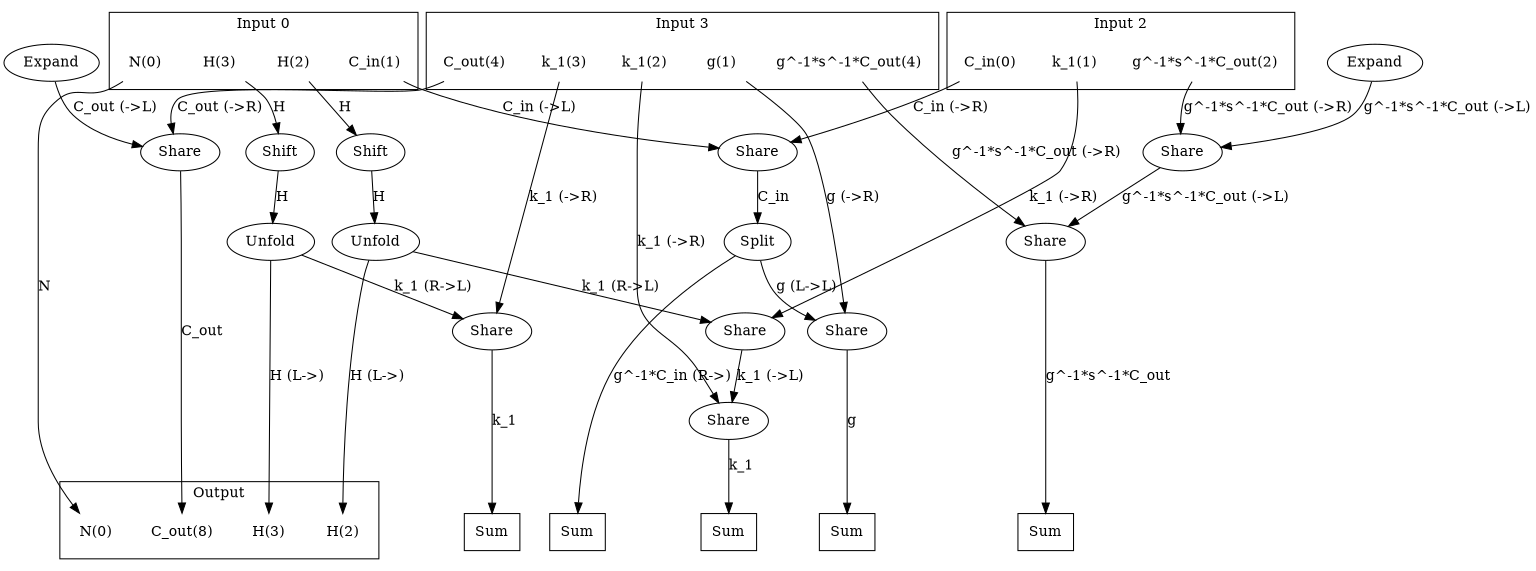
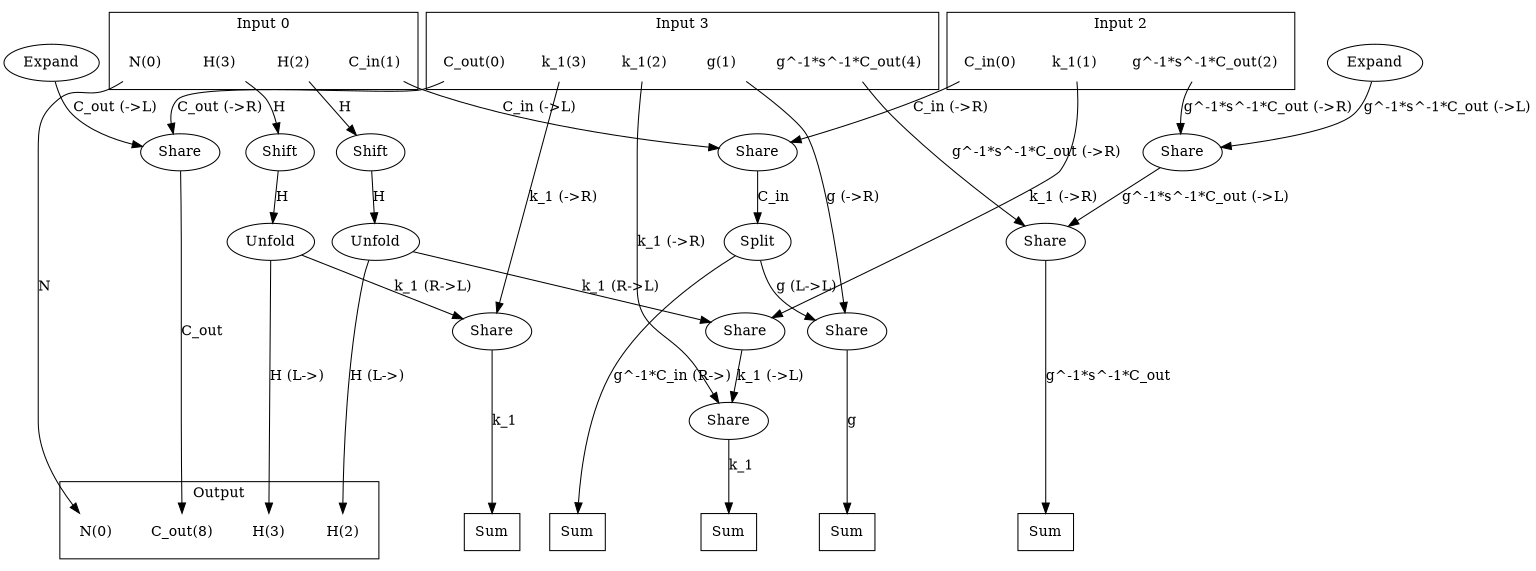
node "C_out(4)": label "C_out(4)" -> "C_out(0)"
